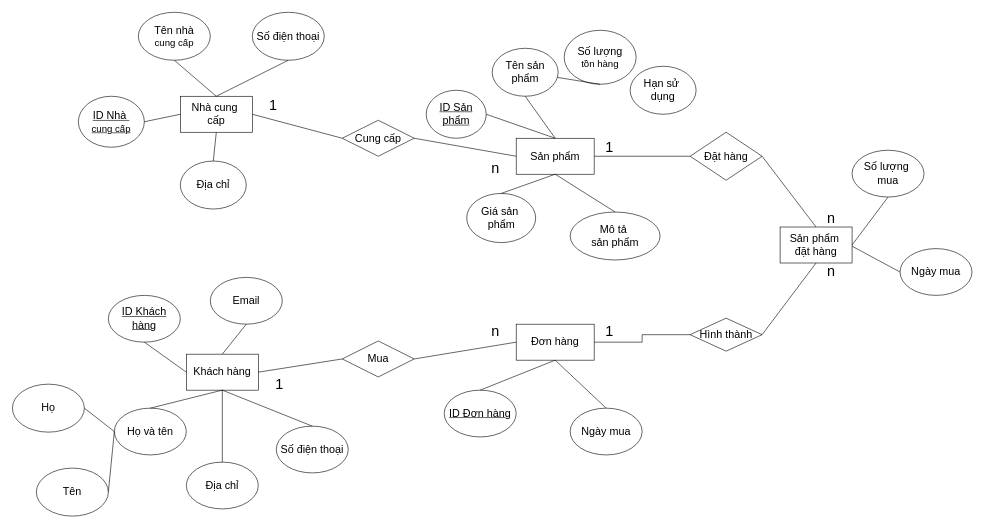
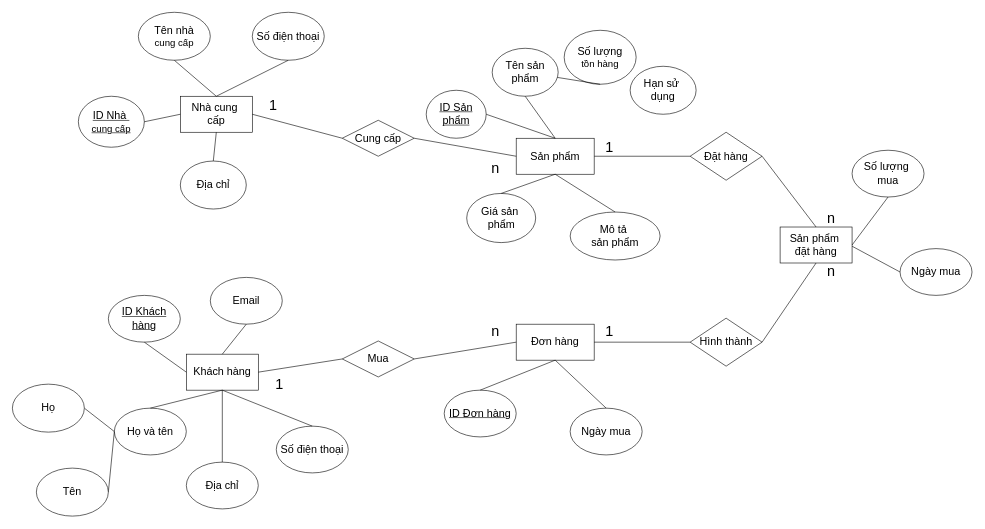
node "Hình thành": size 72x33 -> 72x48
